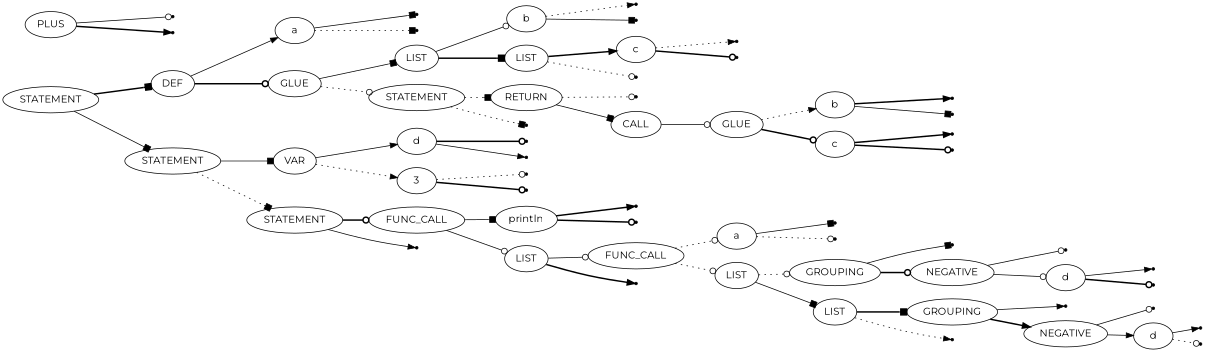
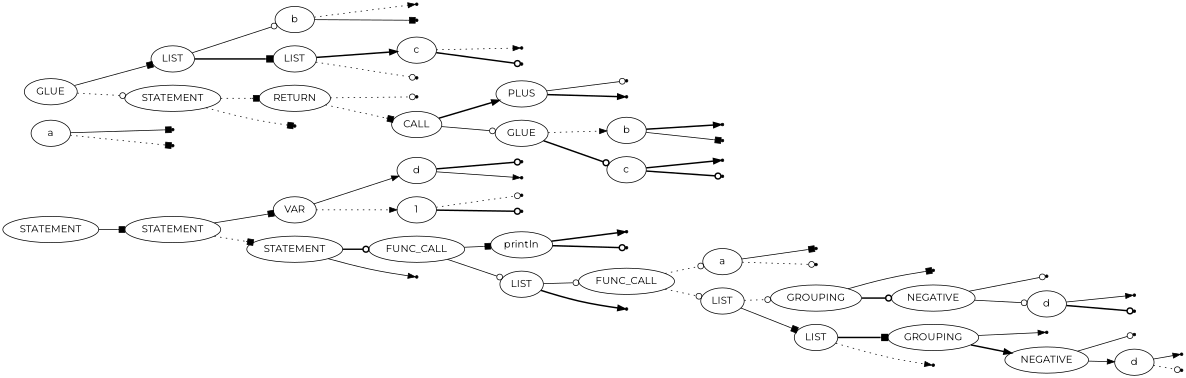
node "DEF": removed
edge "CALL" -> "PLUS": added
edge "RETURN" -> "CALL": style solid -> dotted
node "3": label "3" -> "1"
